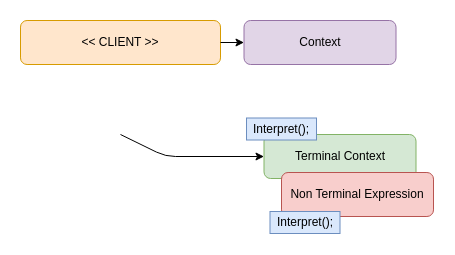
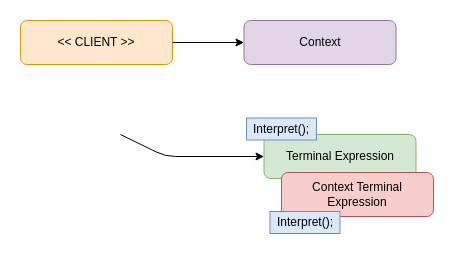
node "<< CLIENT >>": size 200x44 -> 152x44
node "Terminal Context": label "Terminal Context" -> "Terminal Expression"
node "Non Terminal Expression": label "Non Terminal Expression" -> "Context Terminal Expression"
